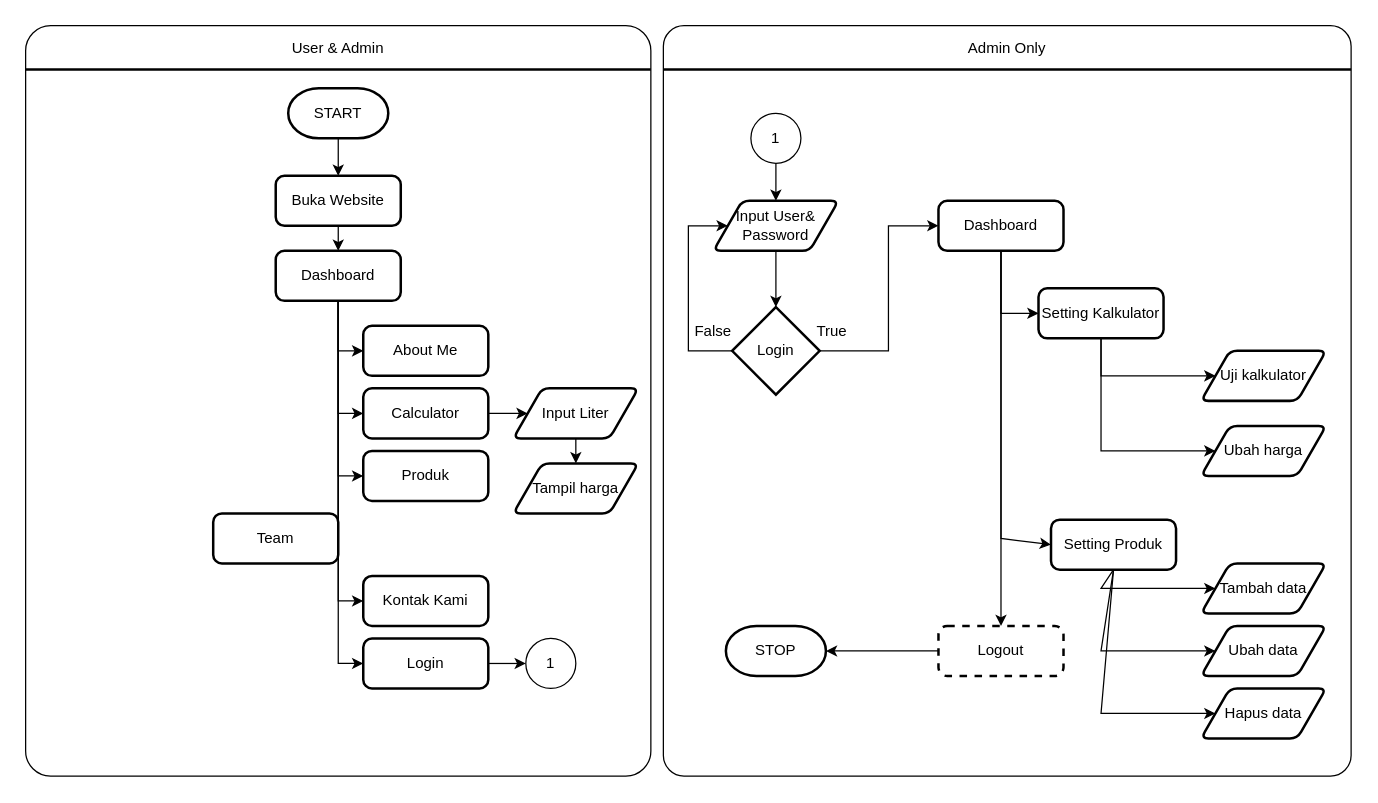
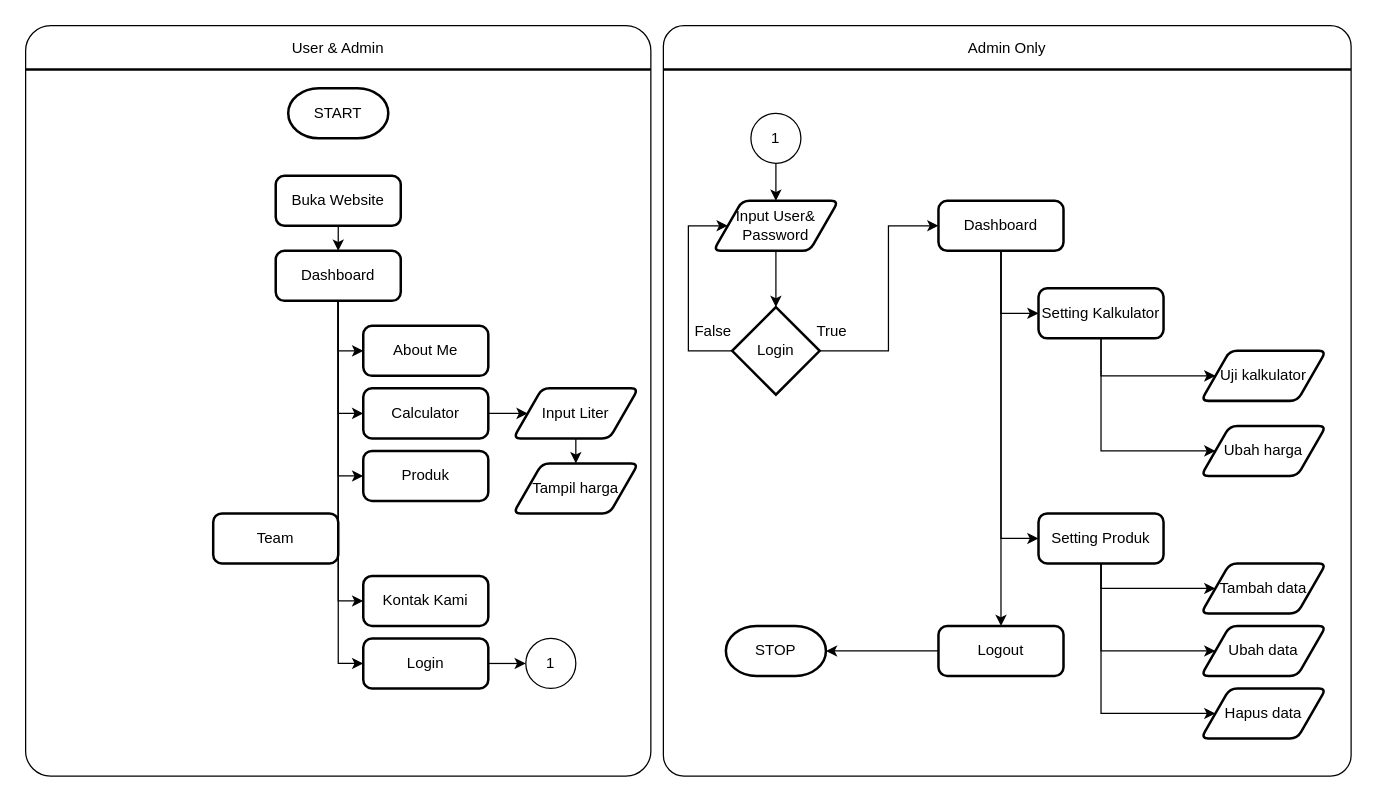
edge "START" -> "Buka Website": removed
node "Setting Produk": moved (1113, 544) -> (1101, 538)
node "Logout": style dashed -> solid
